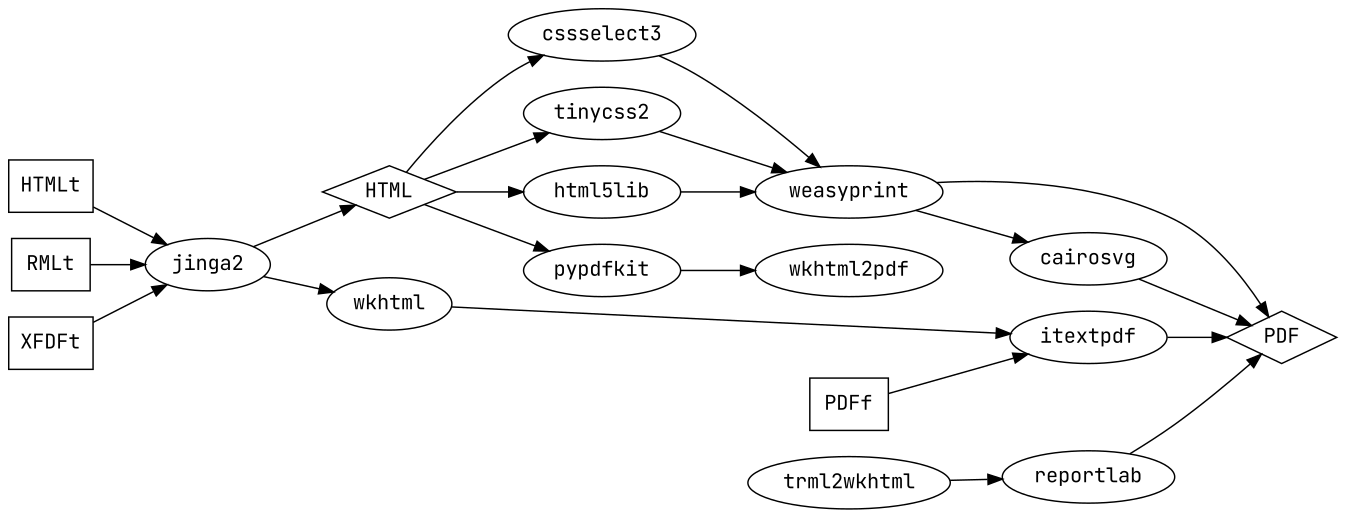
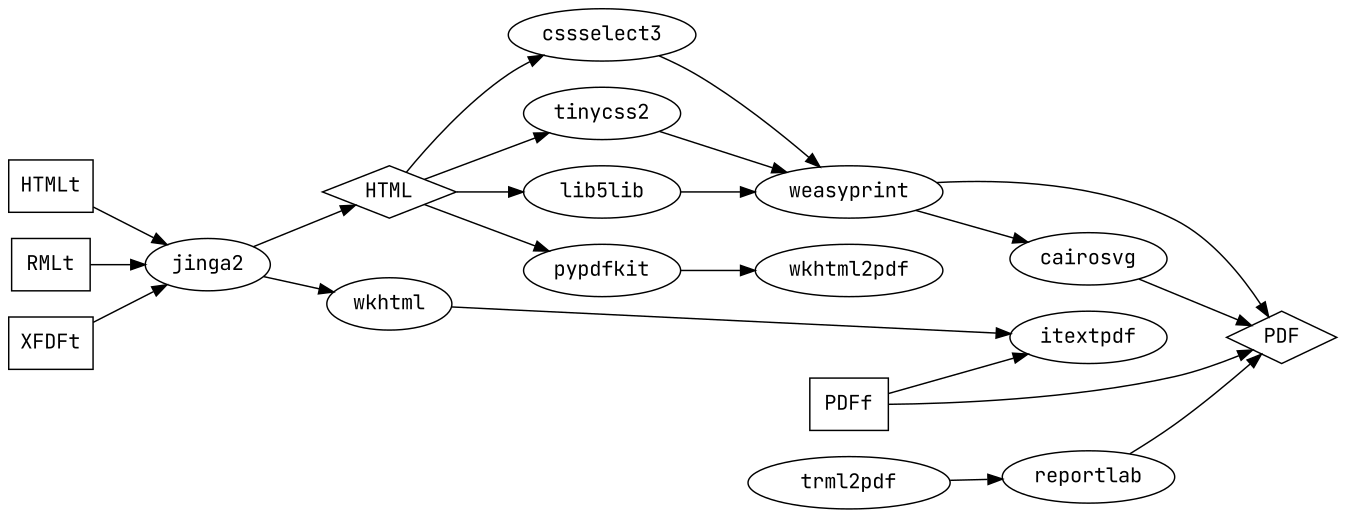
node "html5lib": label "html5lib" -> "lib5lib"
edge "itextpdf" -> "PDF": now "PDFf" -> "PDF"
node "trml2wkhtml": label "trml2wkhtml" -> "trml2pdf"
